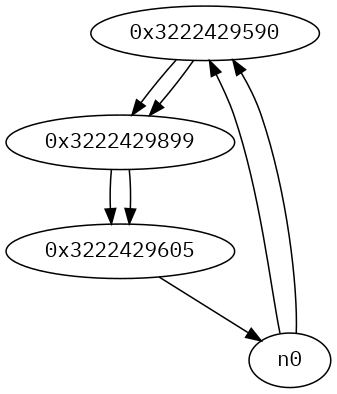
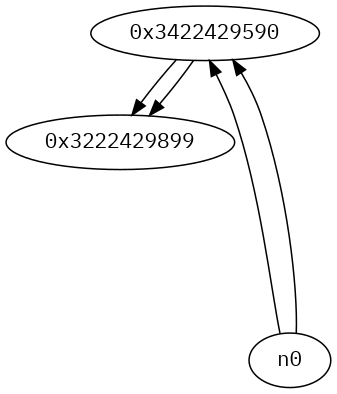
node "0x3222429590": label "0x3222429590" -> "0x3422429590"
node "0x3222429605": removed
